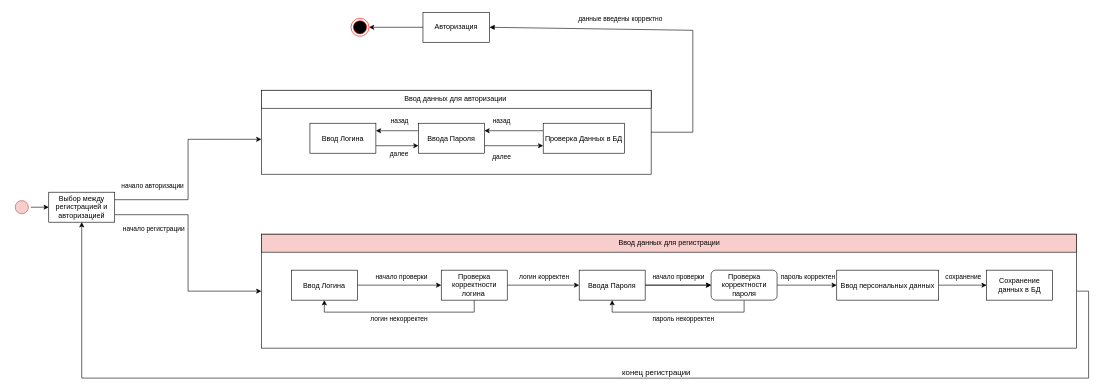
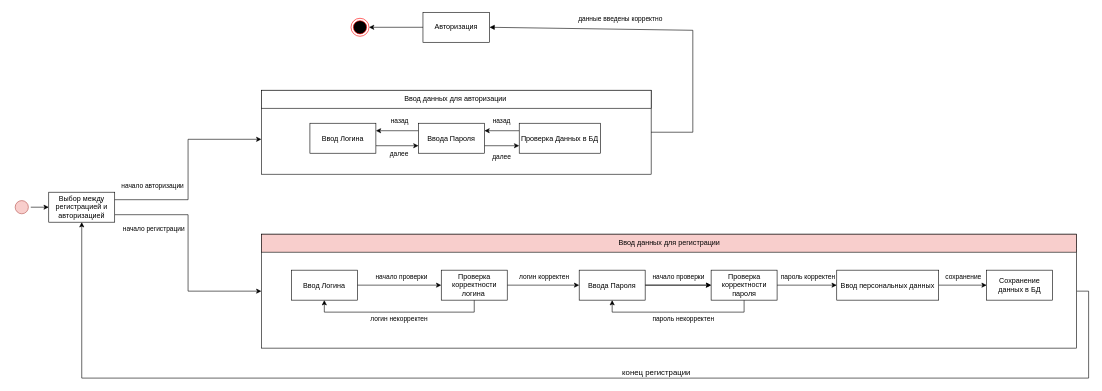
node "Проверка Данных в БД": moved (584, 138) -> (560, 138)
node "Проверка корректности пароля": shape rounded rectangle -> rectangle
